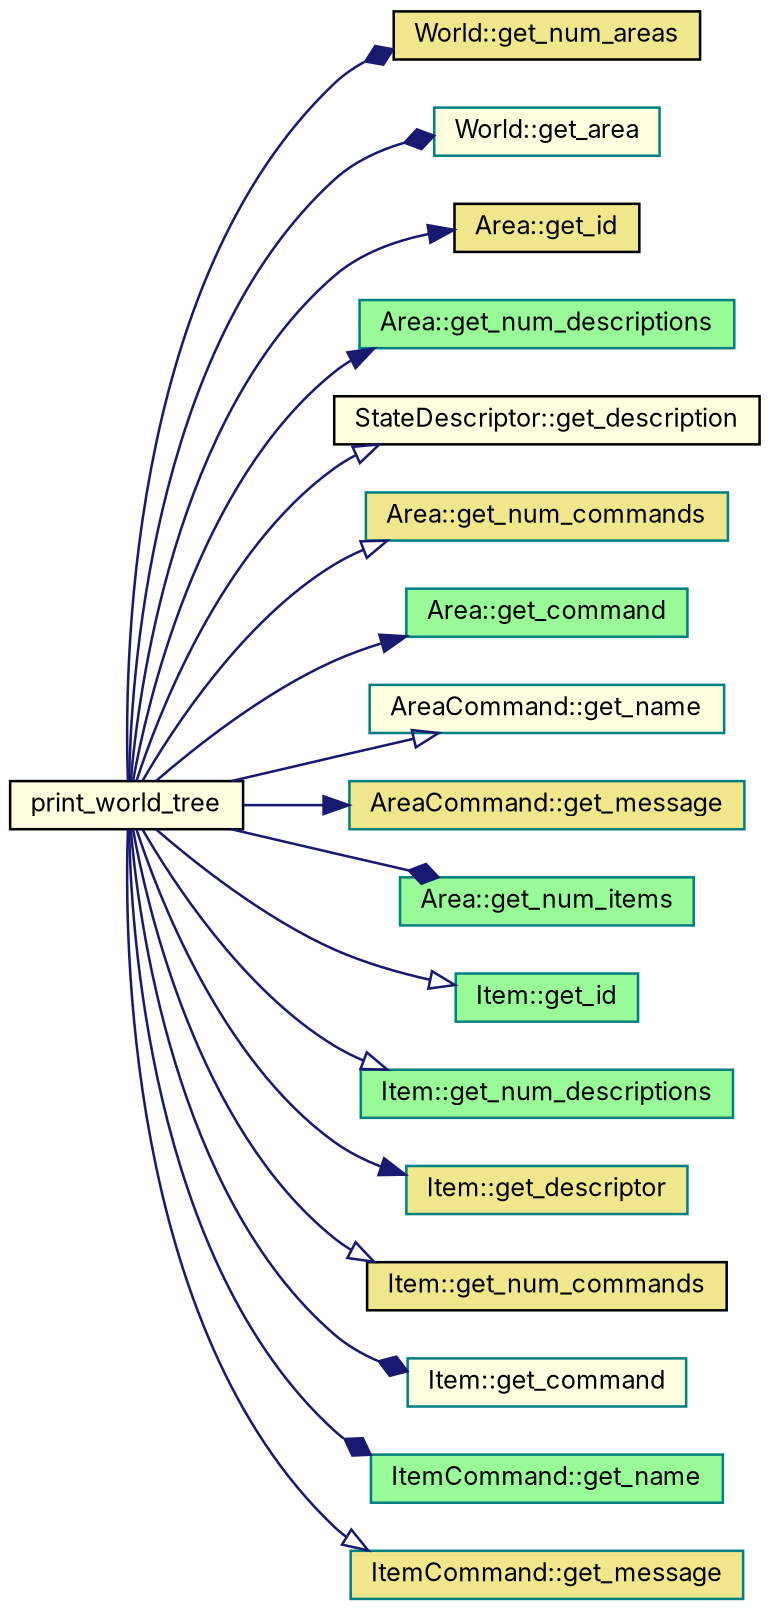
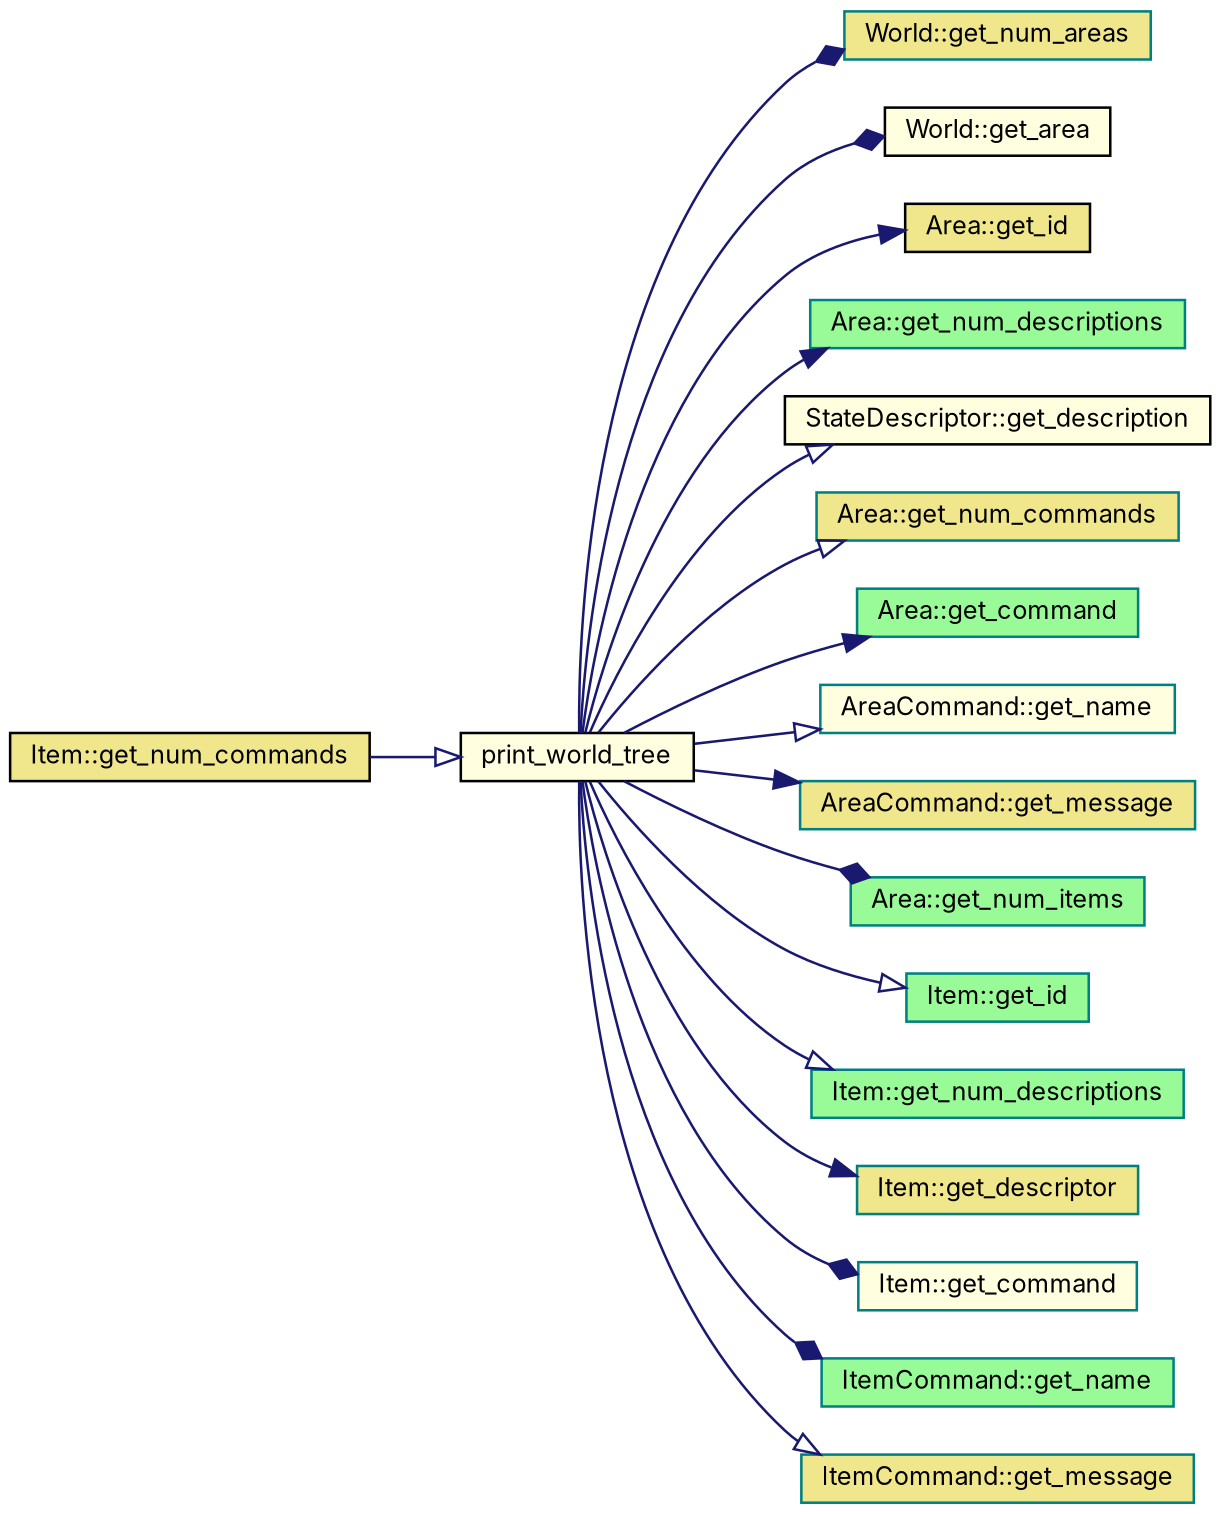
node "World::get_num_areas": color black -> teal
node "World::get_area": color teal -> black
edge "print_world_tree" -> "Item::get_num_commands": reversed
